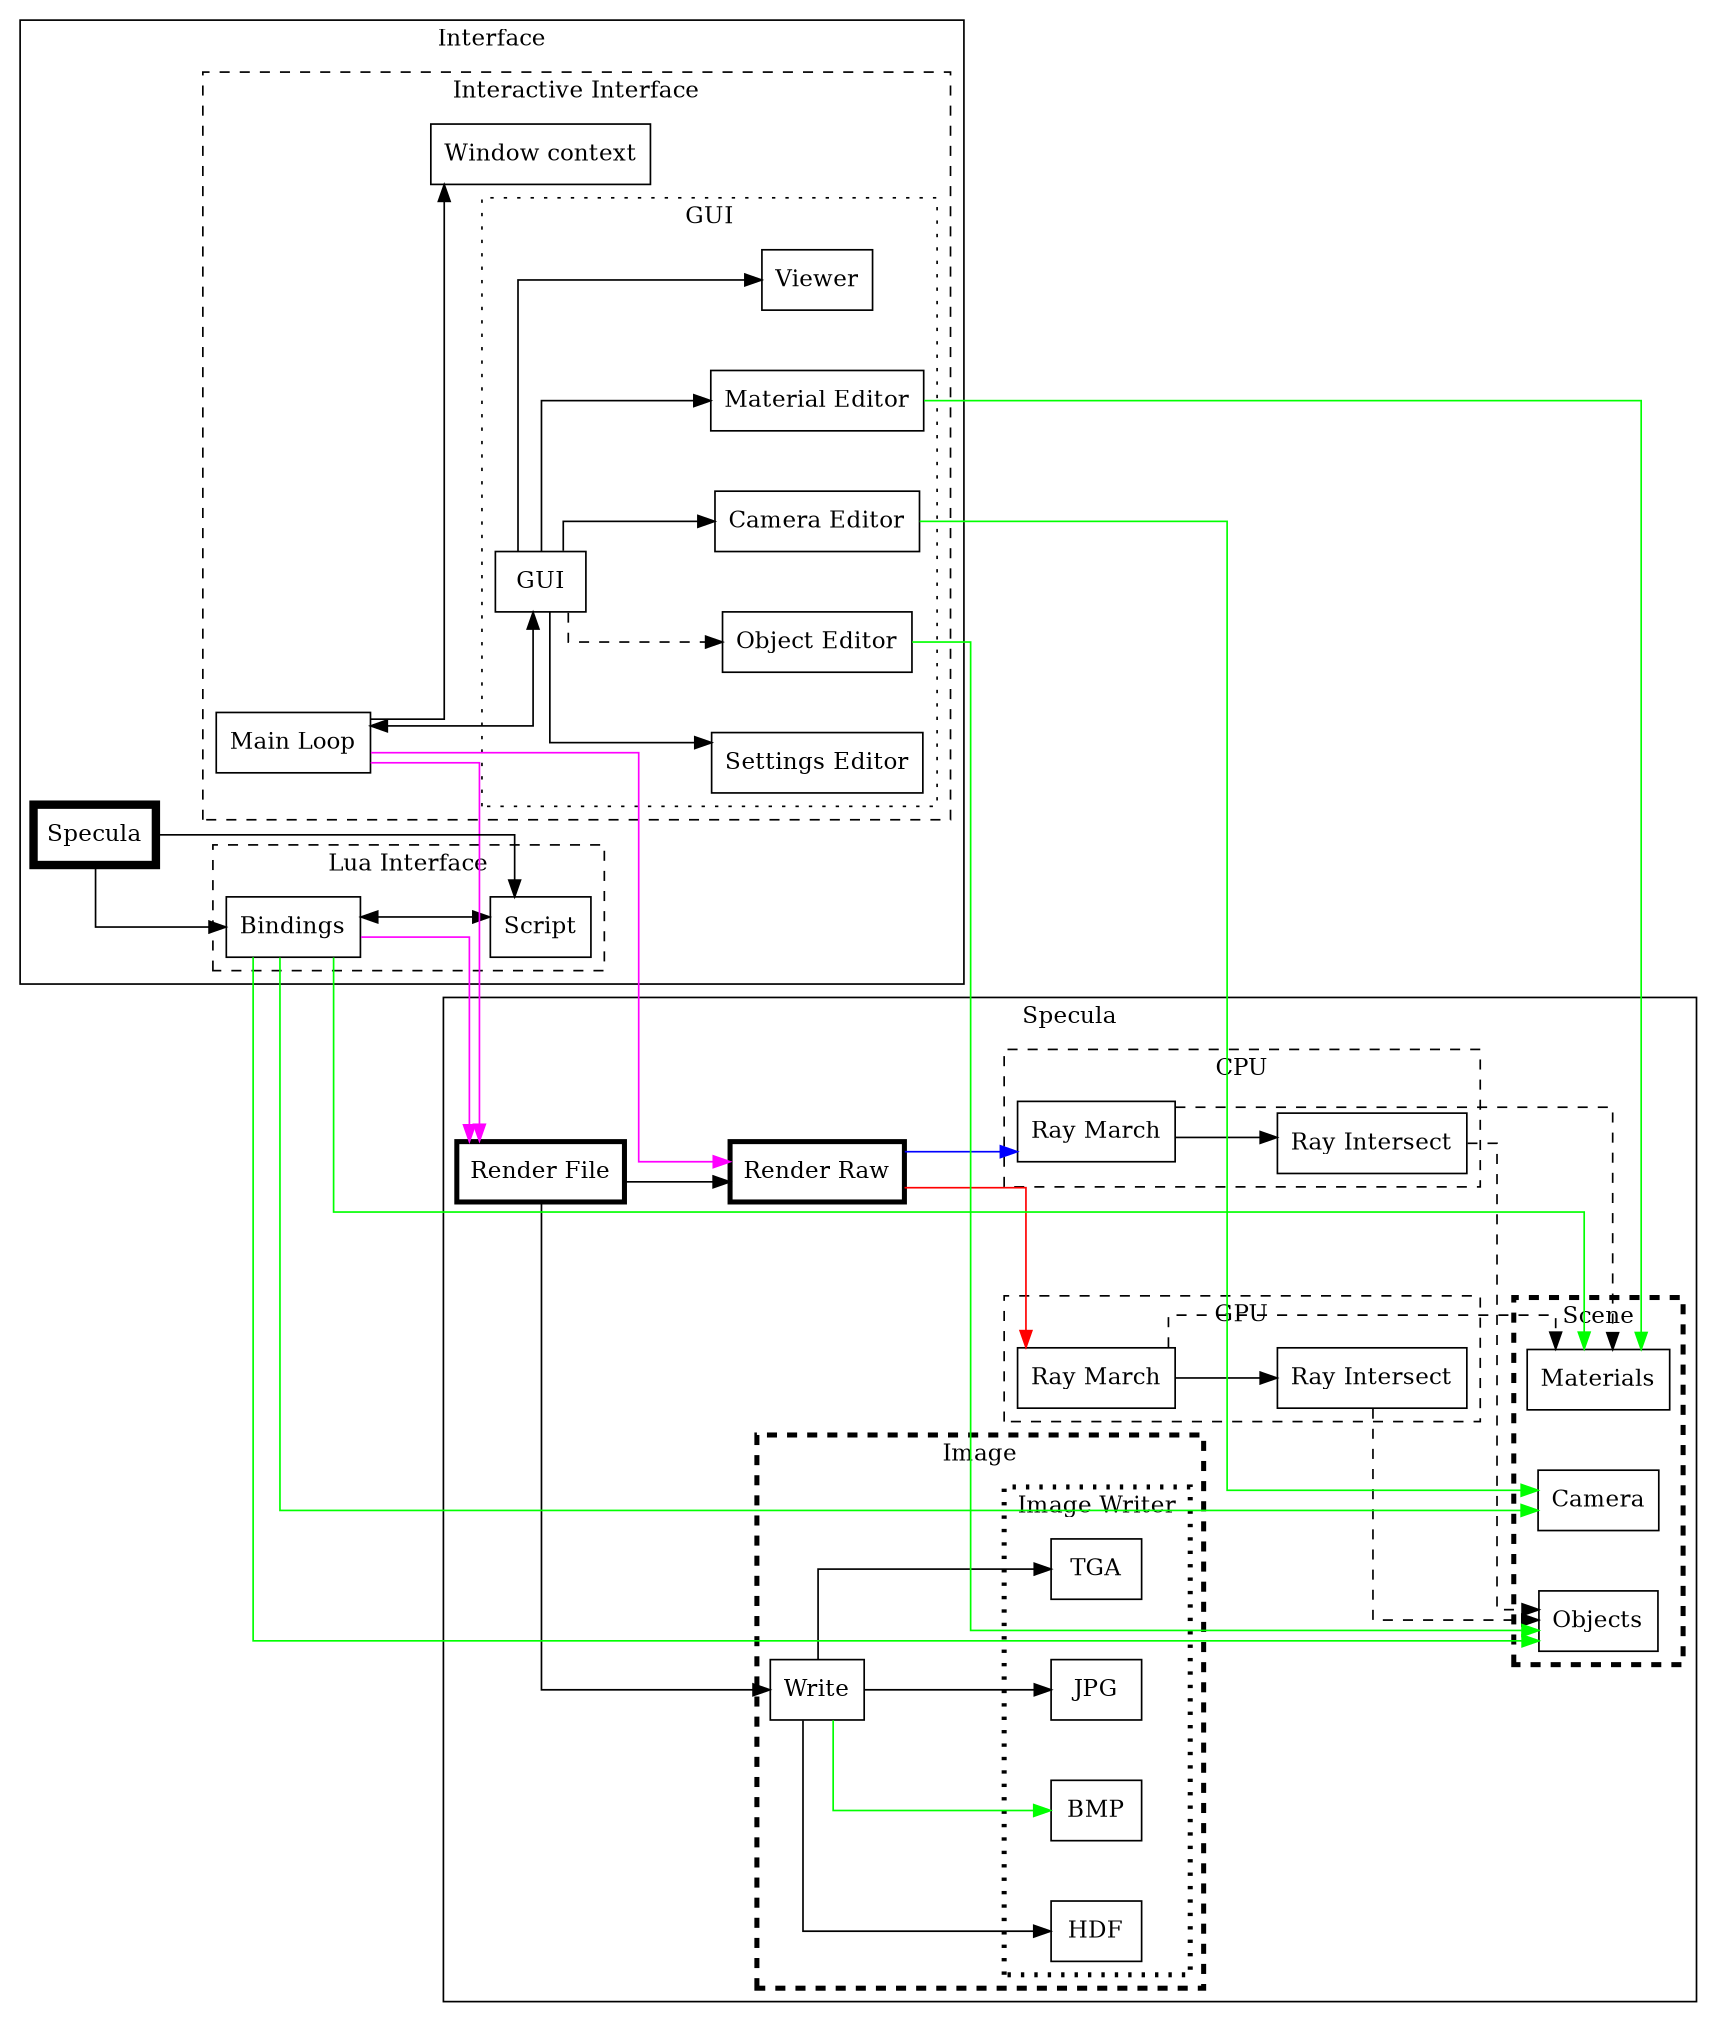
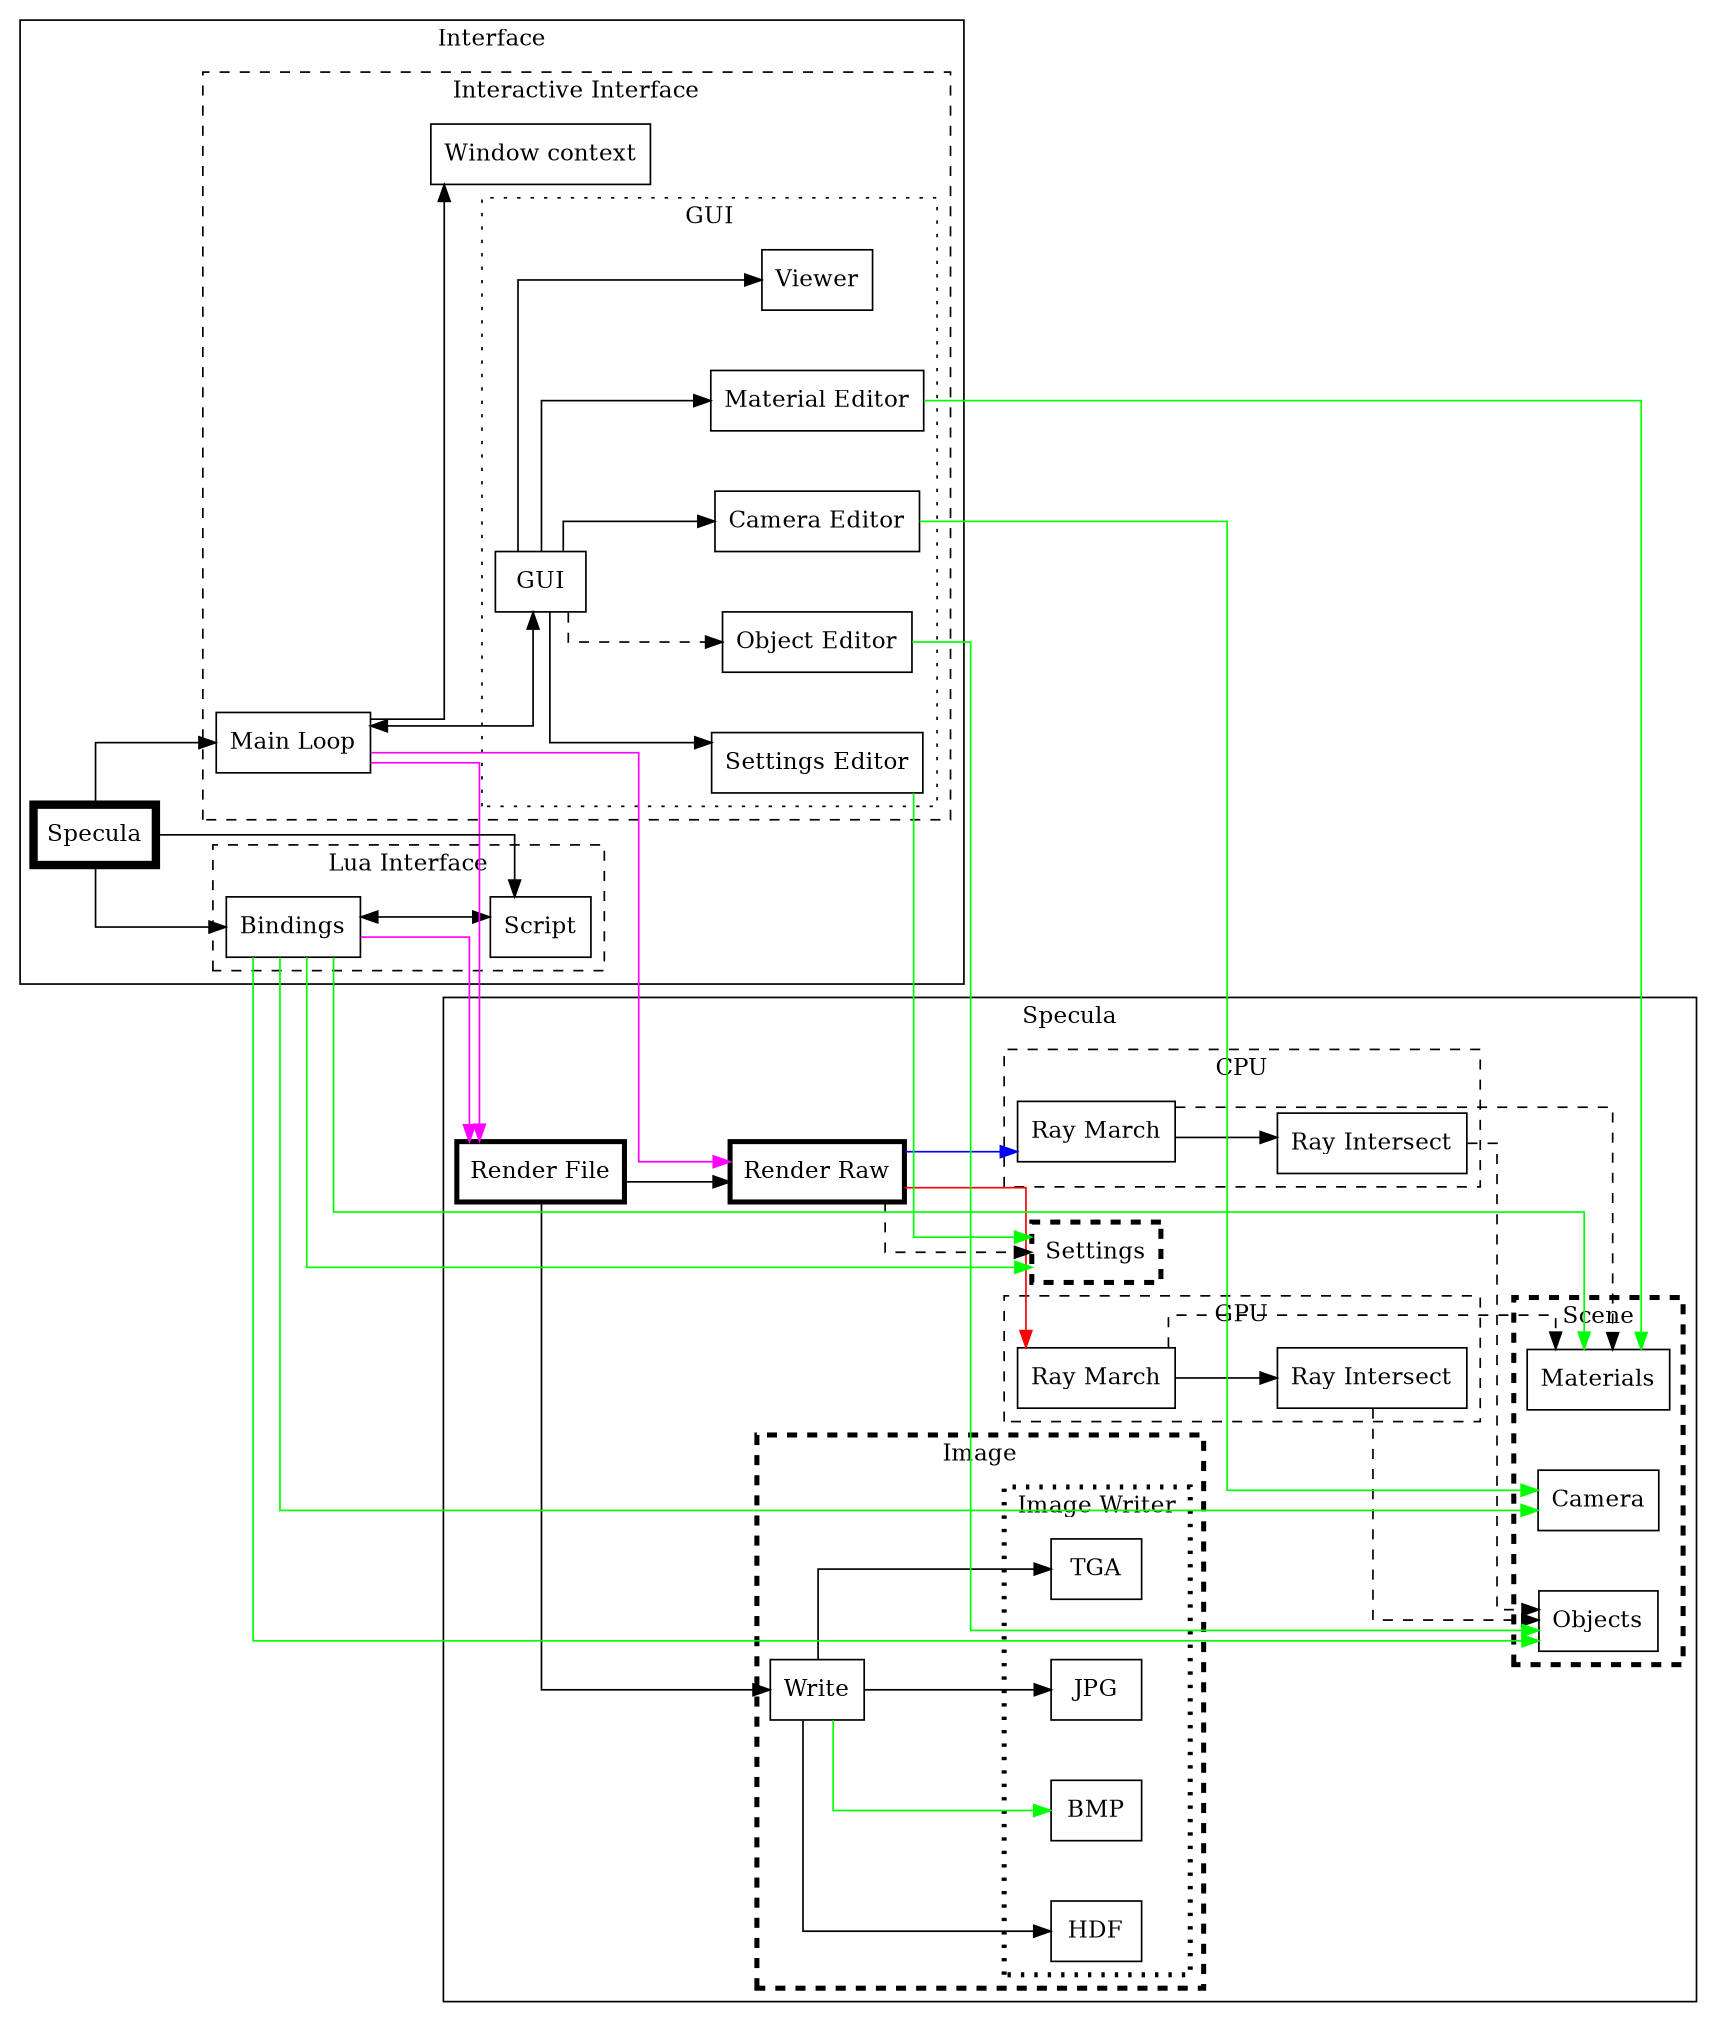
edge "Specula" -> "Main Loop": added
node "Settings": added
